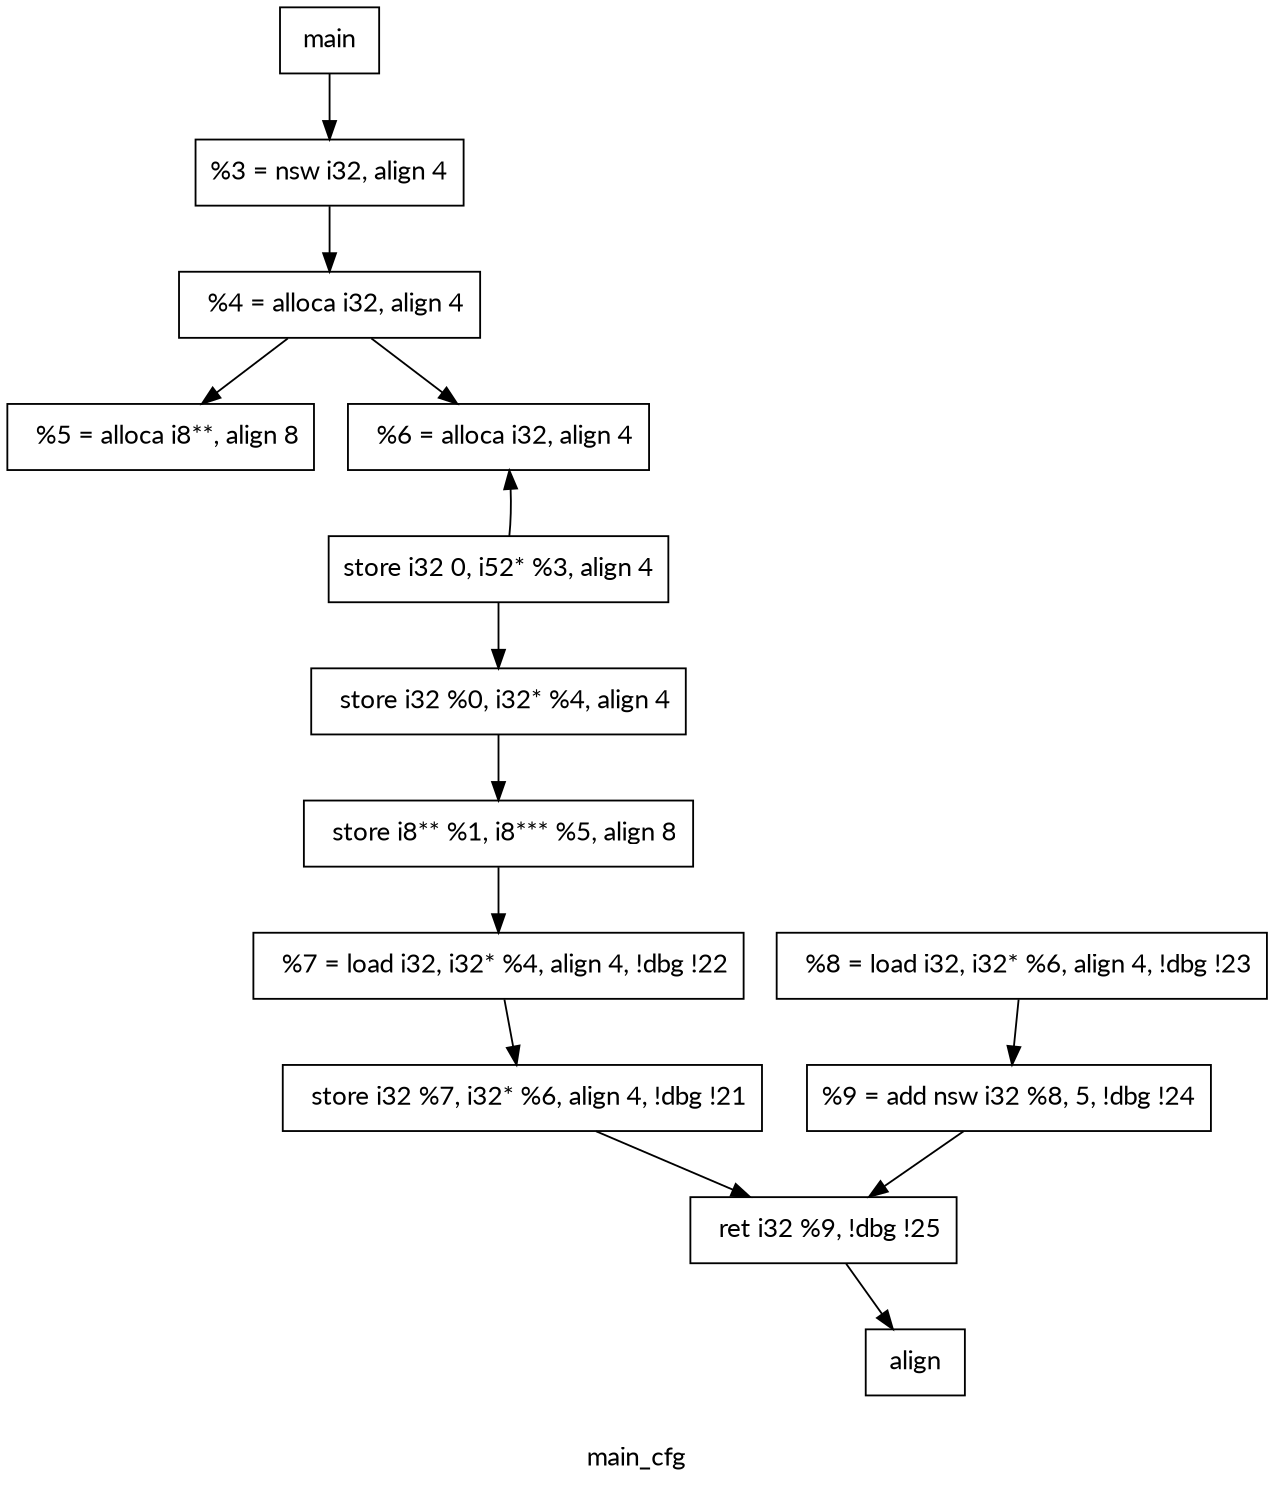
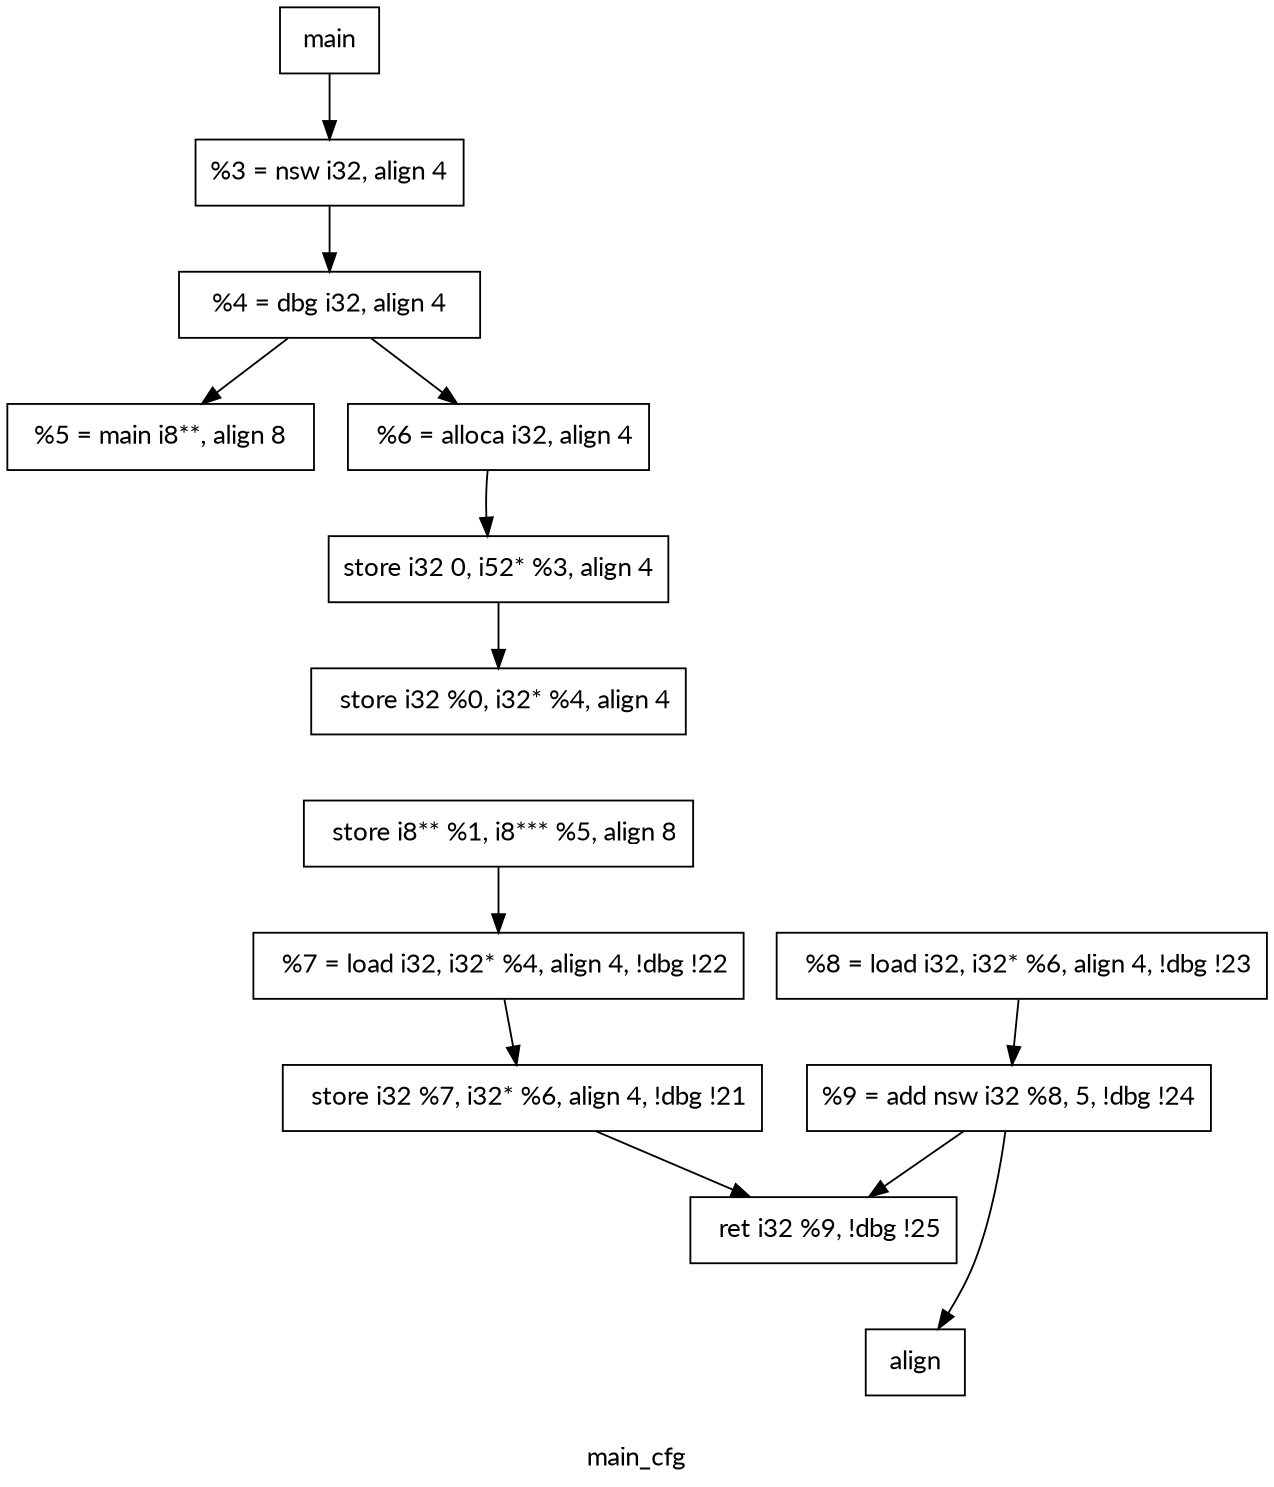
node "%4 = alloca i32, align 4": label "%4 = alloca i32, align 4" -> "%4 = dbg i32, align 4"
node "%5 = alloca i8**, align 8": label "%5 = alloca i8**, align 8" -> "%5 = main i8**, align 8"
edge "store i32 0, i52* %3, align 4" -> "%6 = alloca i32, align 4": reversed
edge "store i32 %0, i32* %4, align 4" -> "store i8** %1, i8*** %5, align 8": removed
edge "ret i32 %9, !dbg !25" -> "align": now "%9 = add nsw i32 %8, 5, !dbg !24" -> "align"
